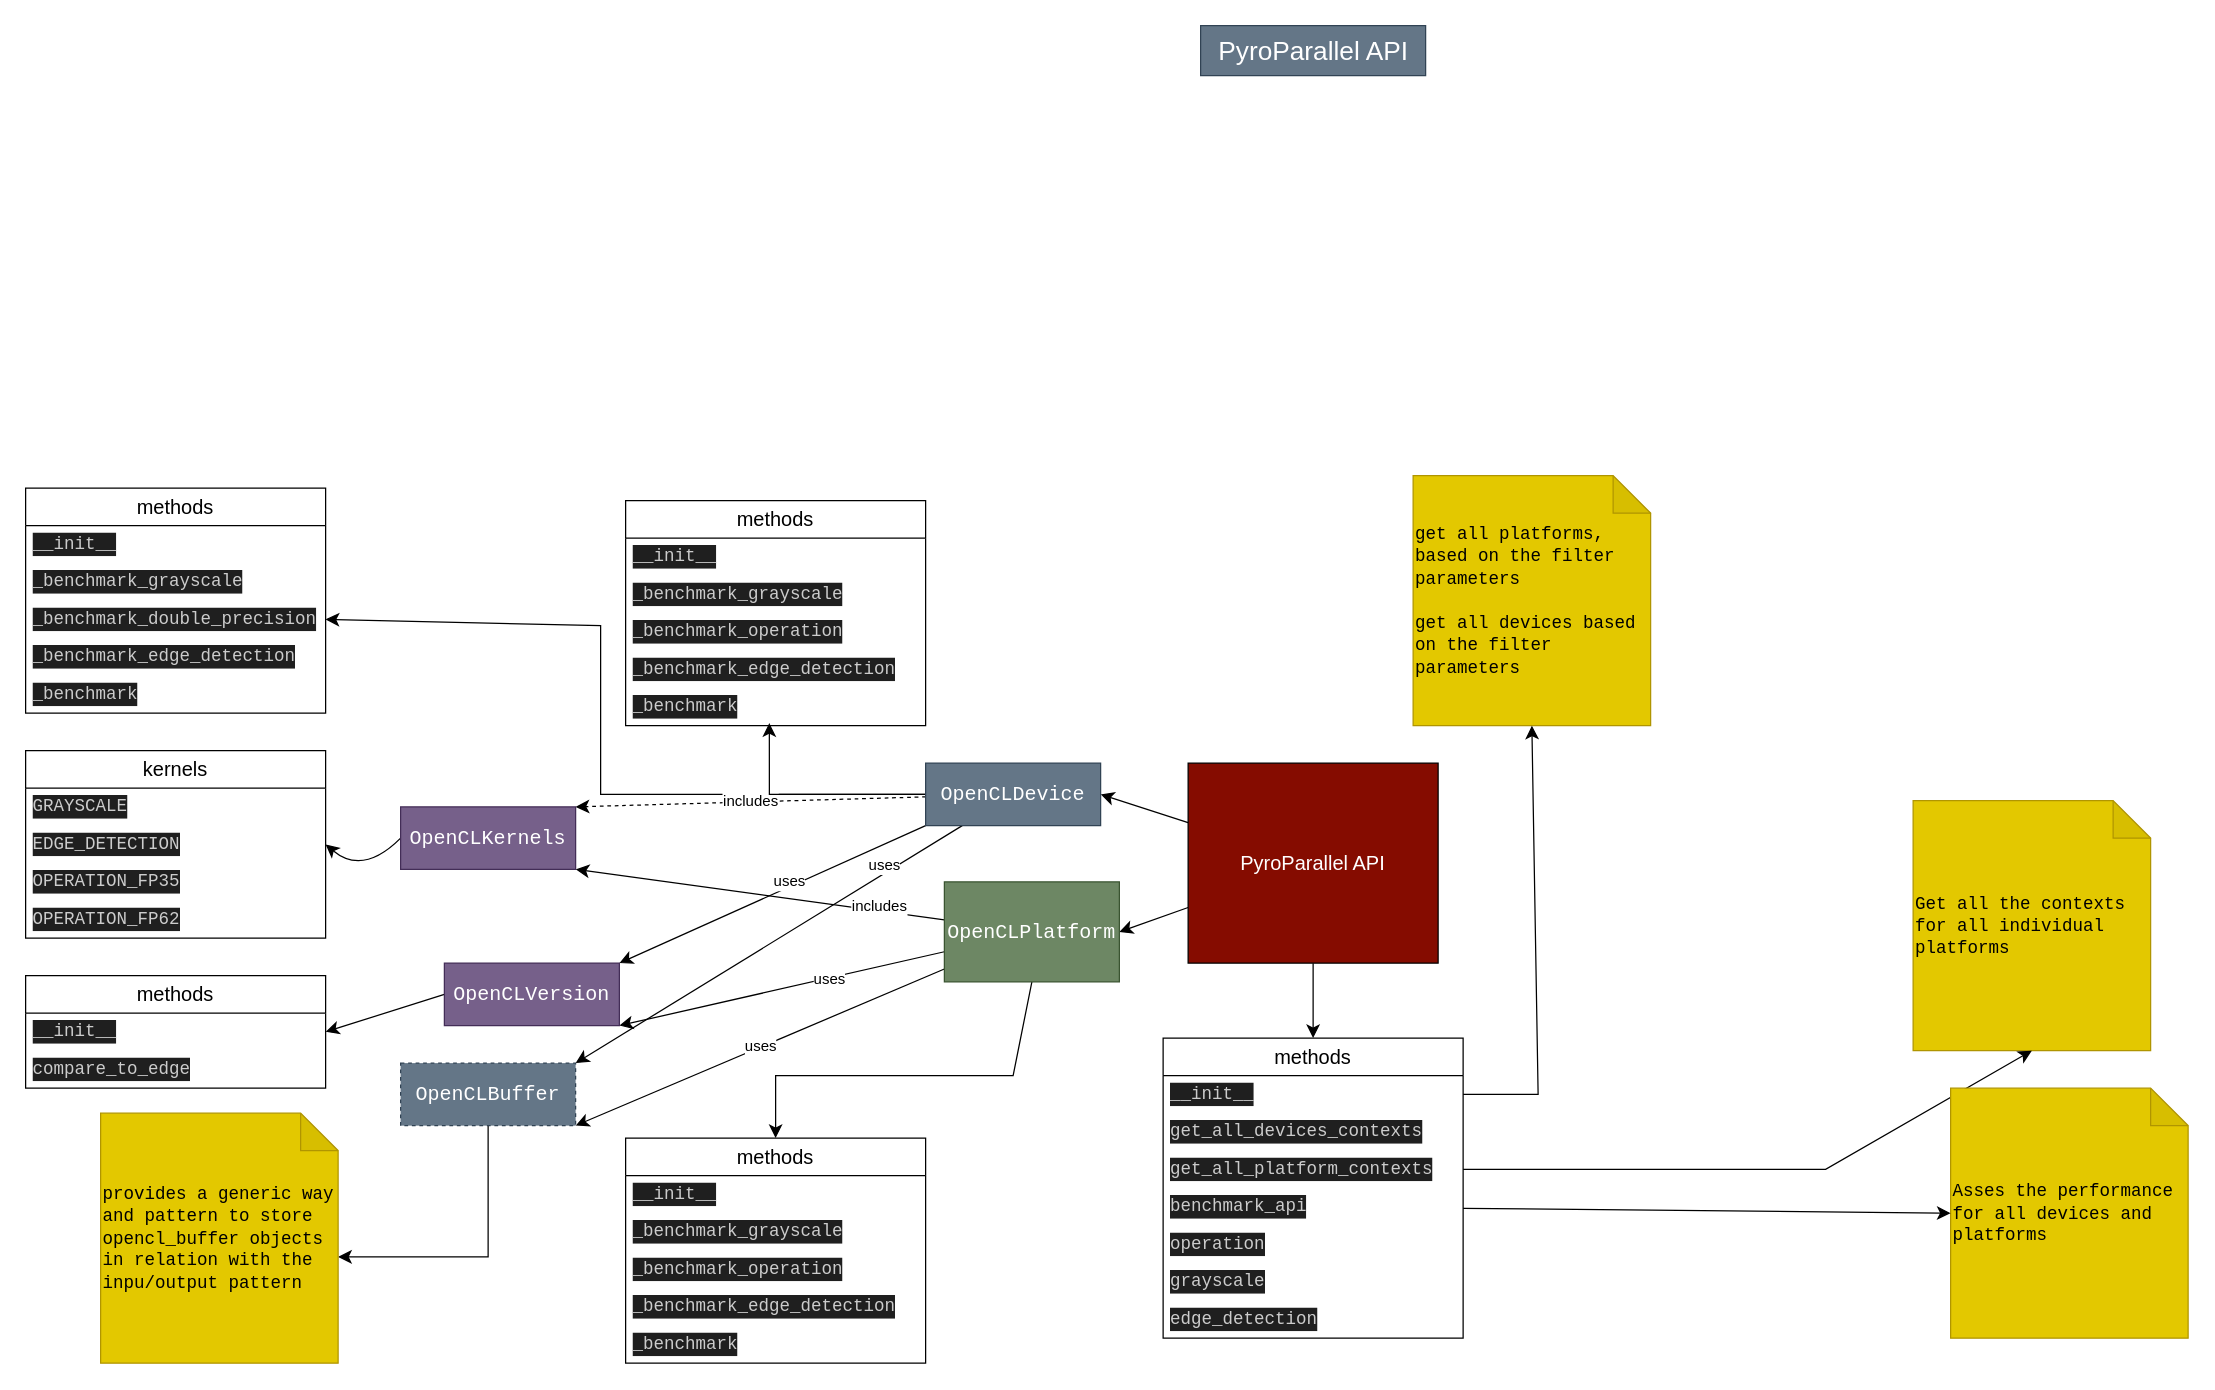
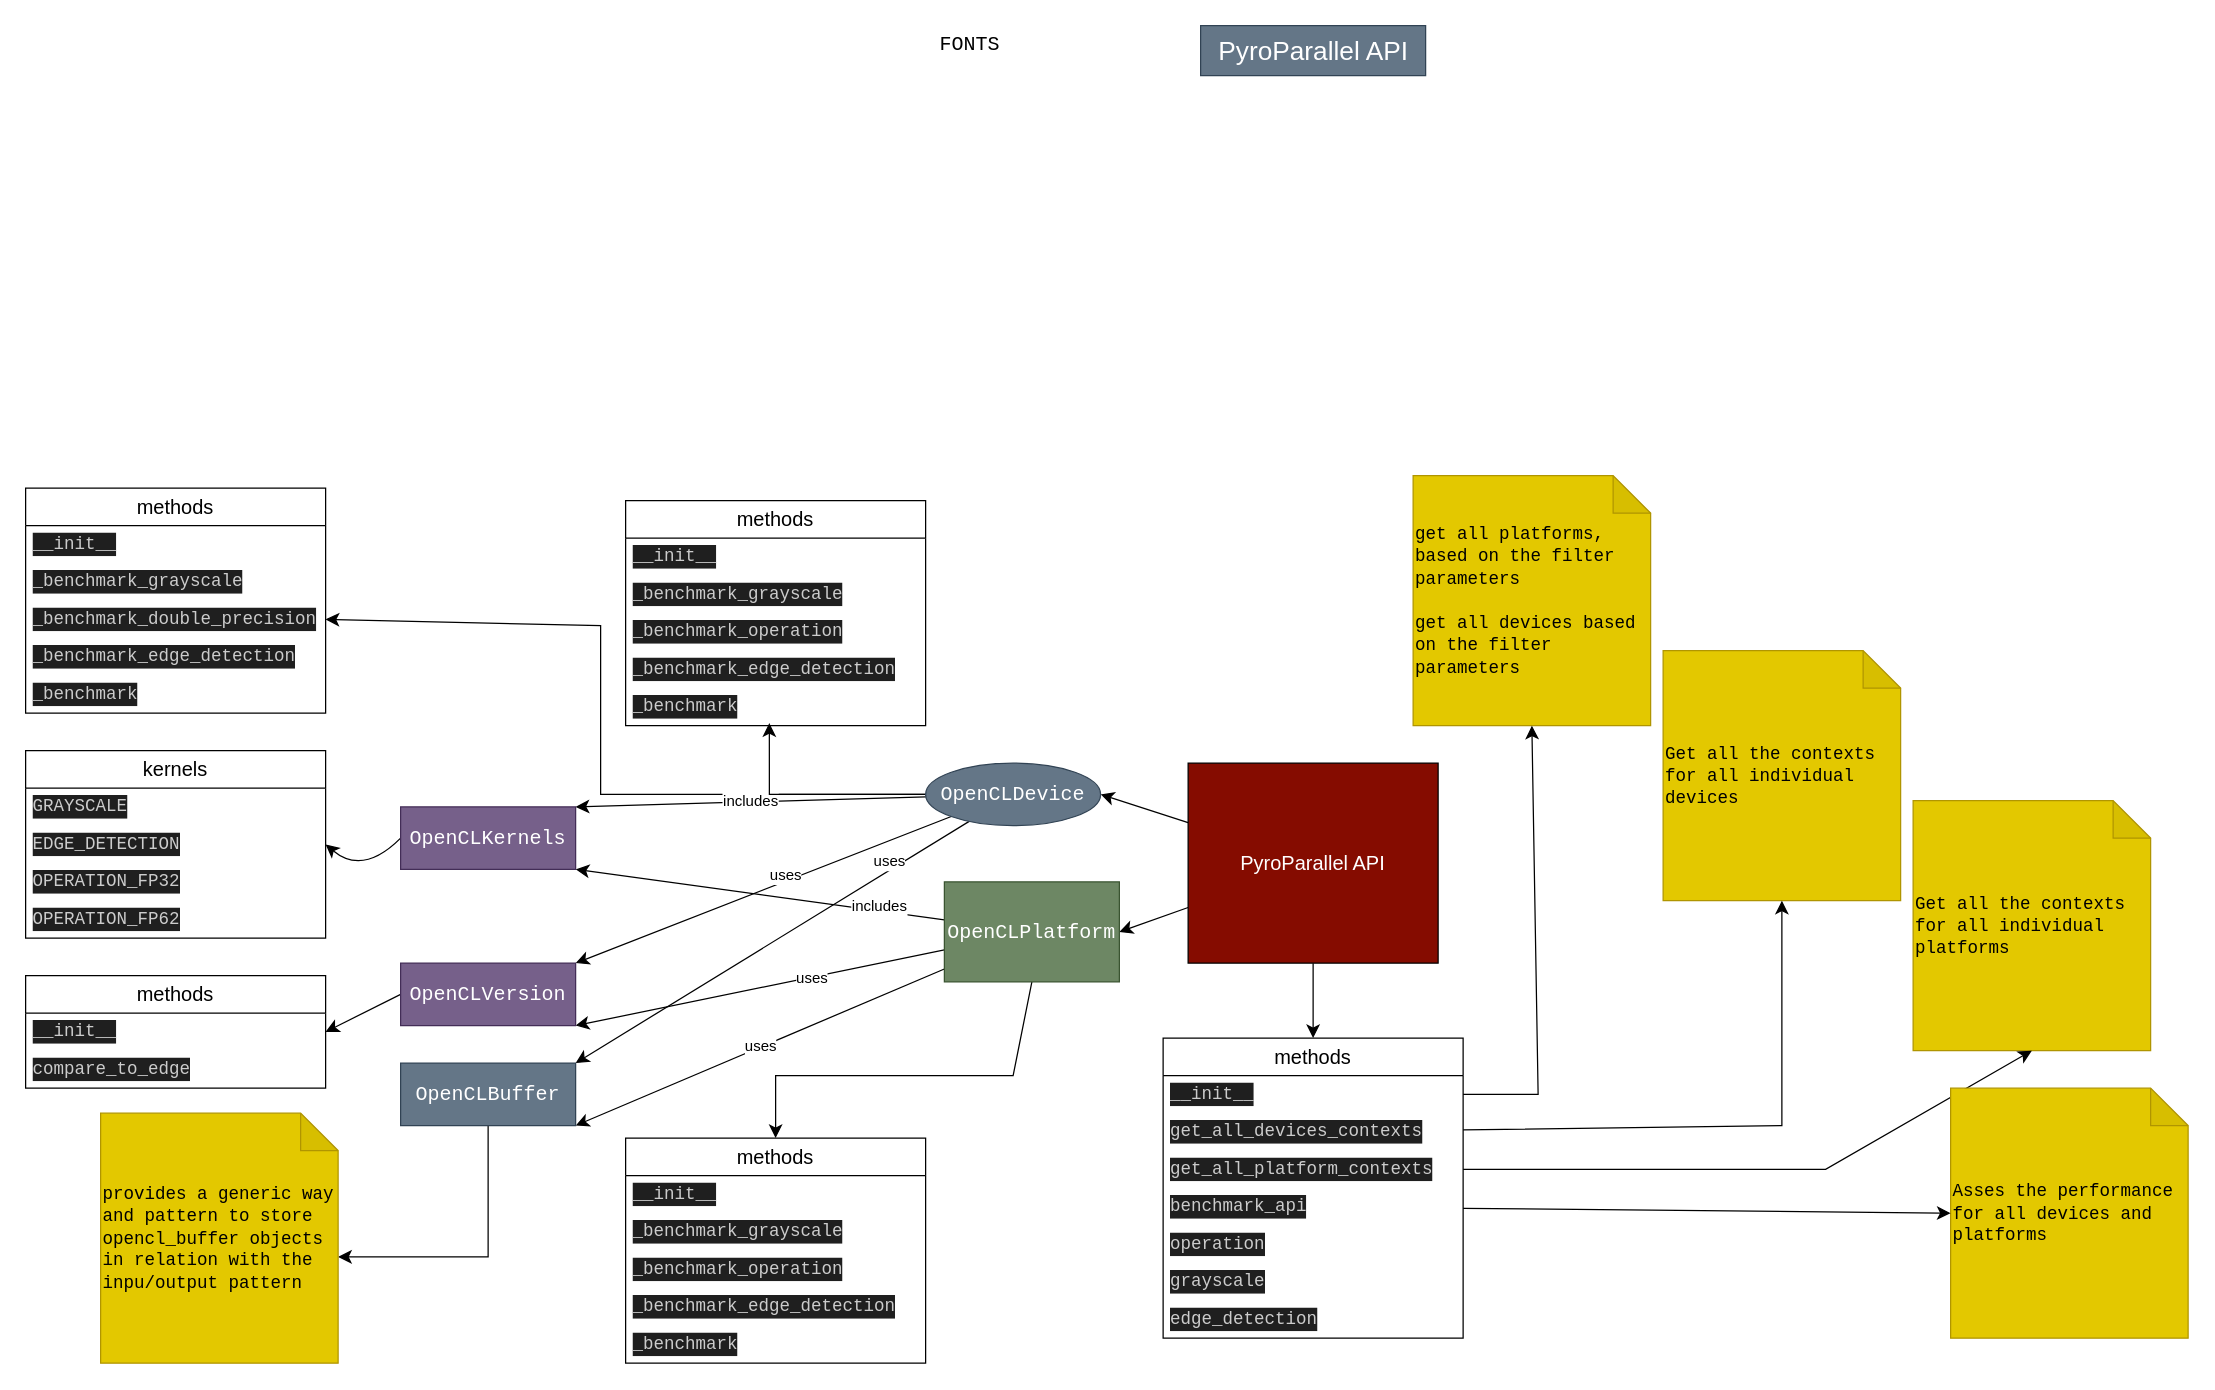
node "FONTS": added
node "Get all the contexts for all individual devices": added
node "OpenCLDevice": shape rectangle -> ellipse
edge "OpenCLDevice" -> "OpenCLKernels": style dashed -> solid
node "OPERATION_FP35": label "OPERATION_FP35" -> "OPERATION_FP32"
node "OpenCLVersion": moved (532, 994) -> (488, 994)
node "OpenCLBuffer": style dashed -> solid
edge "get_all_devices_contexts" -> "Get all the contexts for all individual devices": added
